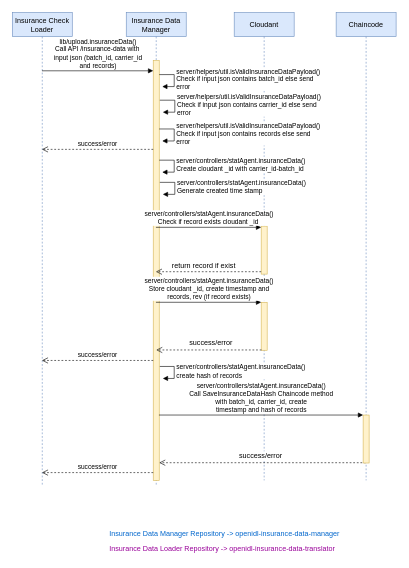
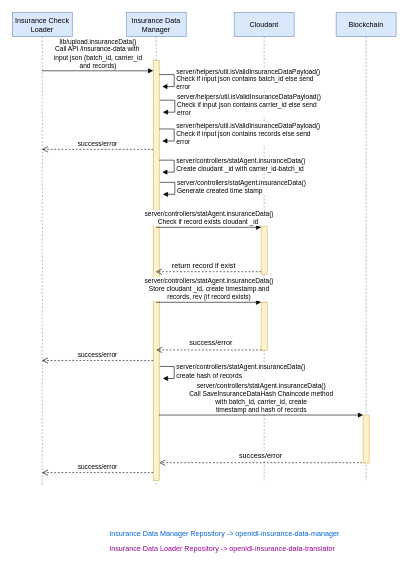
node "Chaincode": label "Chaincode" -> "Blockchain"
